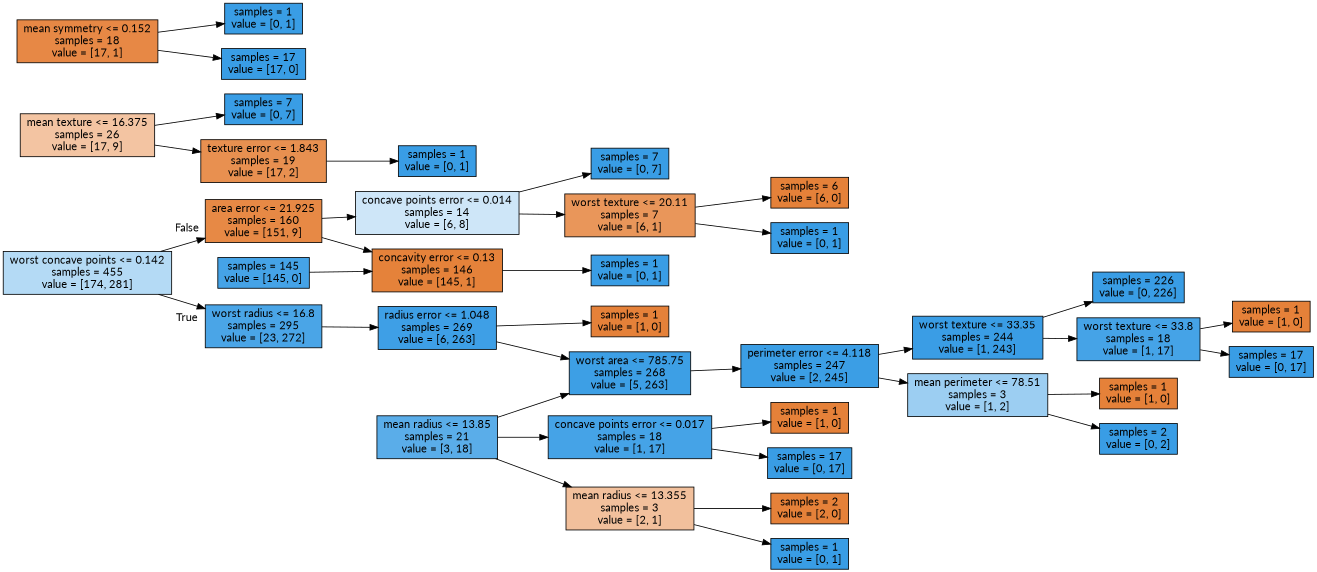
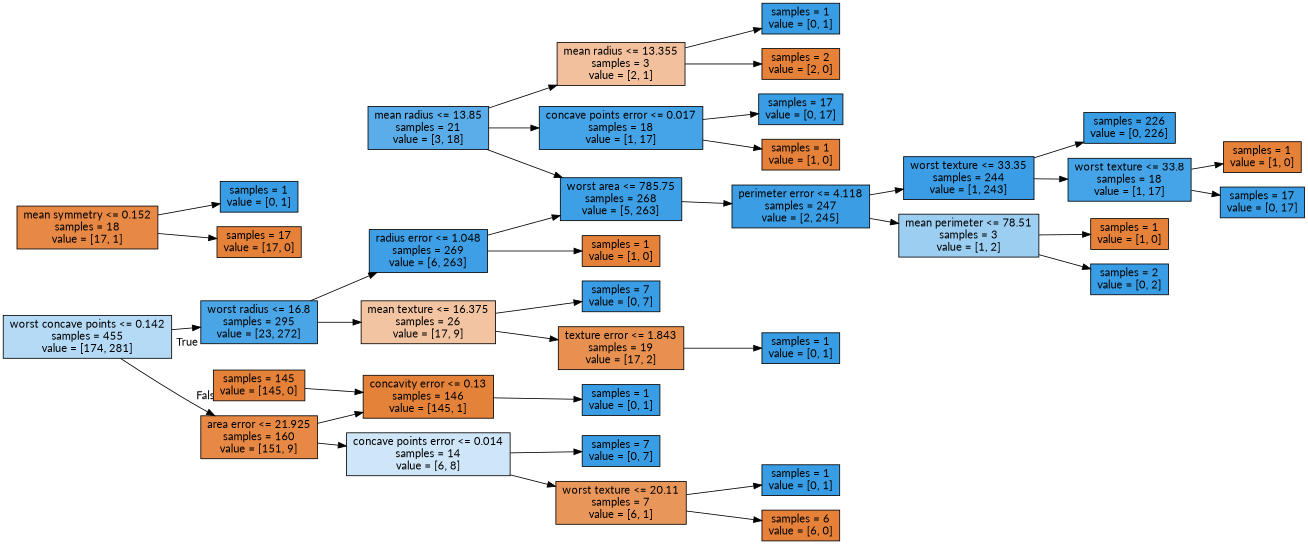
node "samples = 17 value = [17, 0]": fillcolor #399de5 -> #e58139
node "samples = 145 value = [145, 0]": fillcolor #45a3e7 -> #e58139
edge "worst radius <= 16.8 samples = 295 value = [23, 272]" -> "mean texture <= 16.375 samples = 26 value = [17, 9]": added
